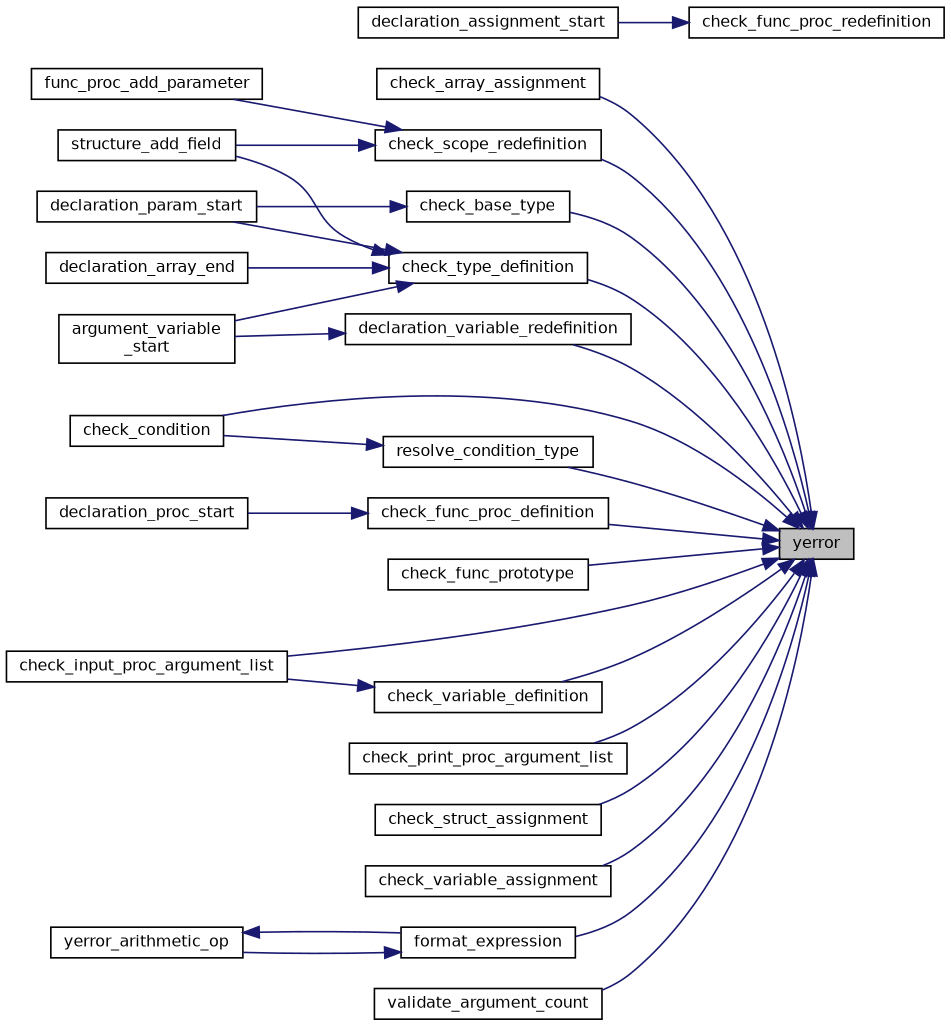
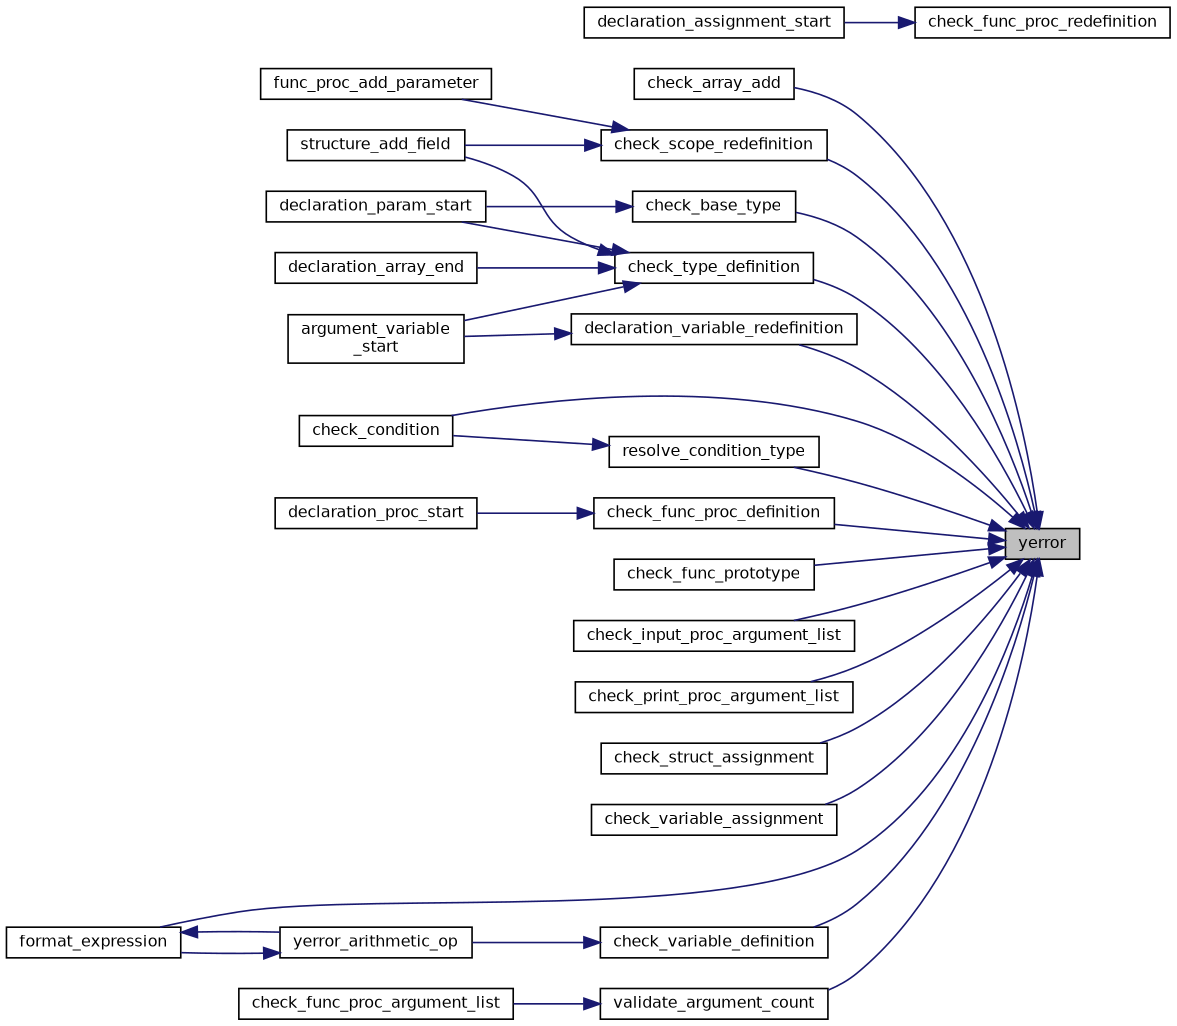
node "check_array_assignment": label "check_array_assignment" -> "check_array_add"
edge "check_input_proc_argument_list" -> "check_variable_definition": now "yerror_arithmetic_op" -> "check_variable_definition"
node "check_func_proc_argument_list": added
